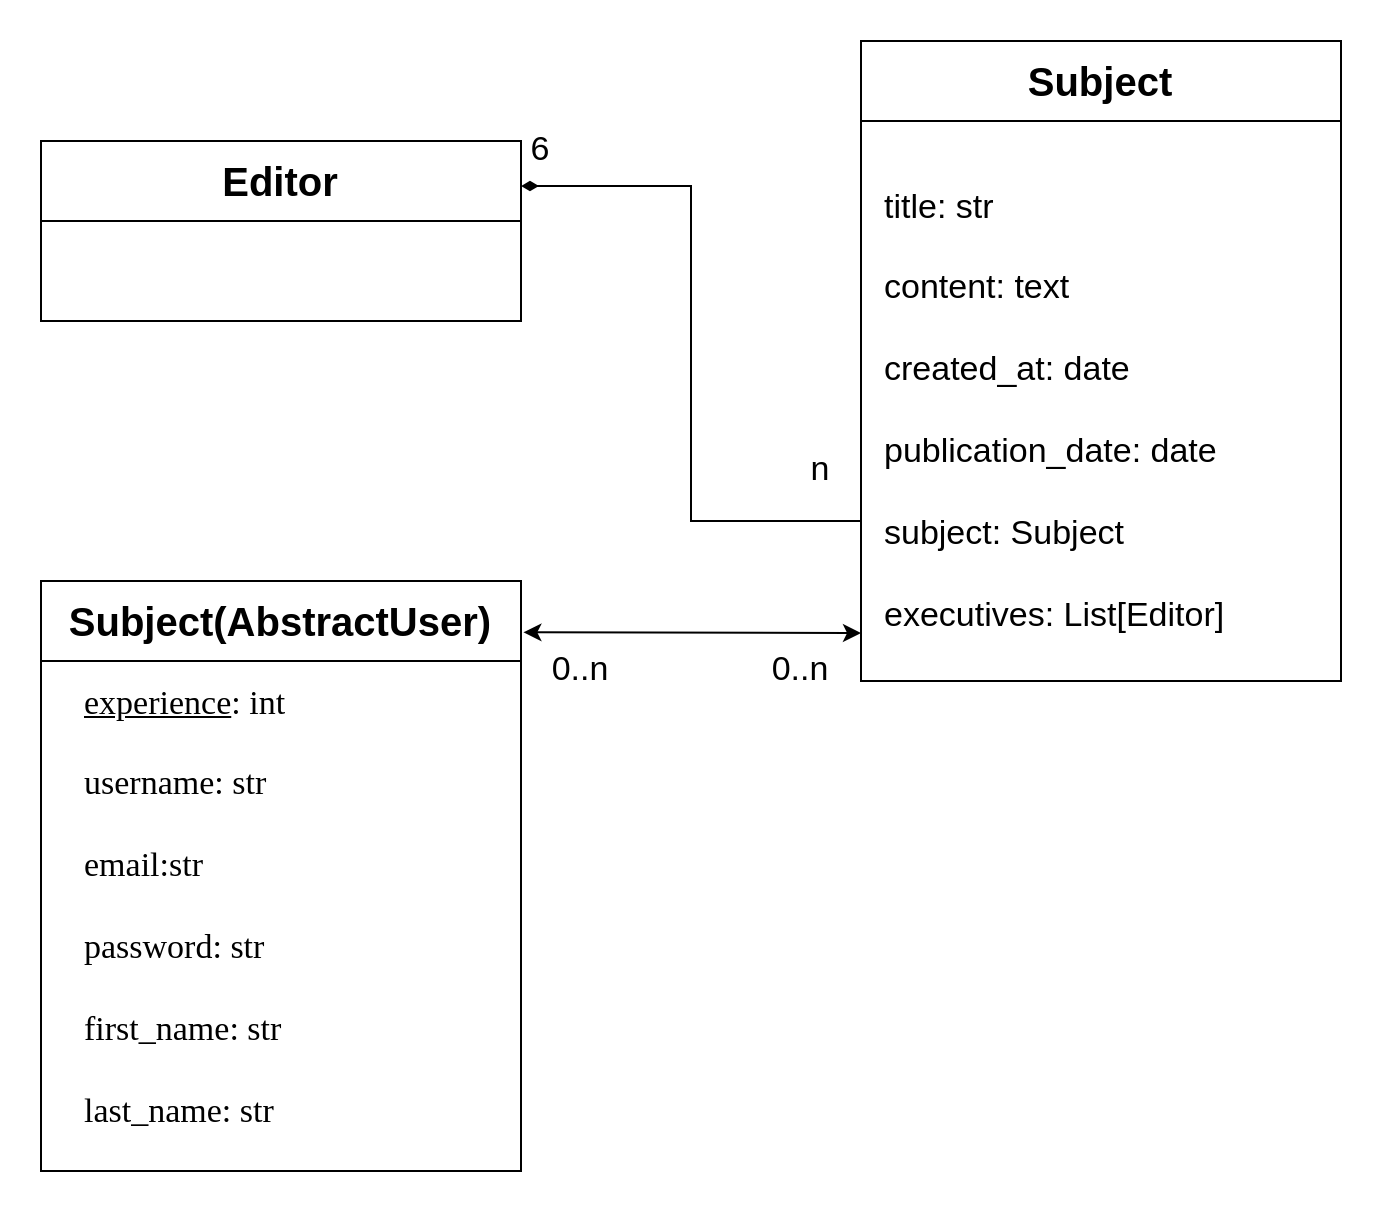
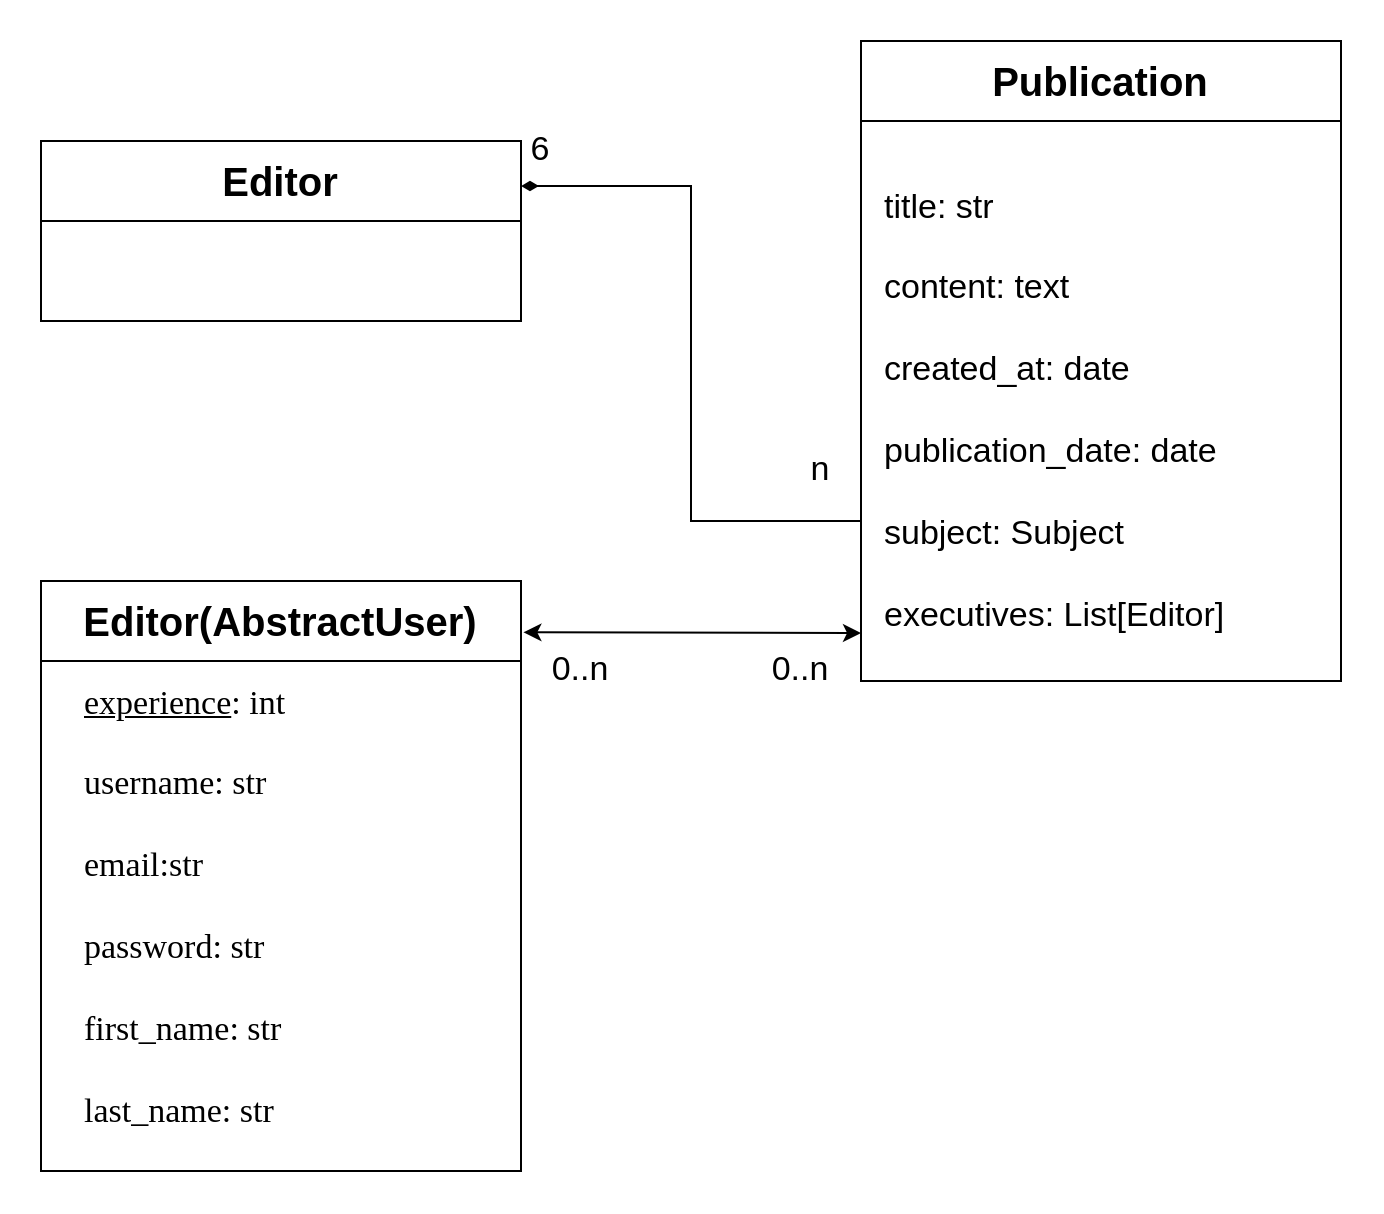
node "Subject": label "Subject" -> "Publication"
node "Subject(AbstractUser)": label "Subject(AbstractUser)" -> "Editor(AbstractUser)"
